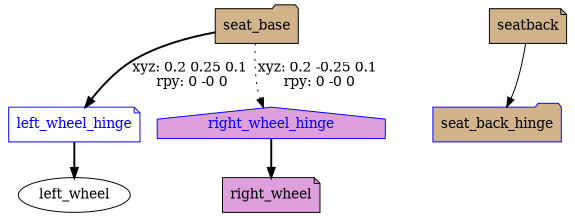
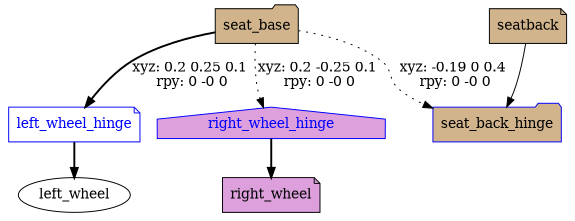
edge "seat_base" -> "seat_back_hinge": added, label "xyz: -0.19 0 0.4 rpy: 0 -0 0"
